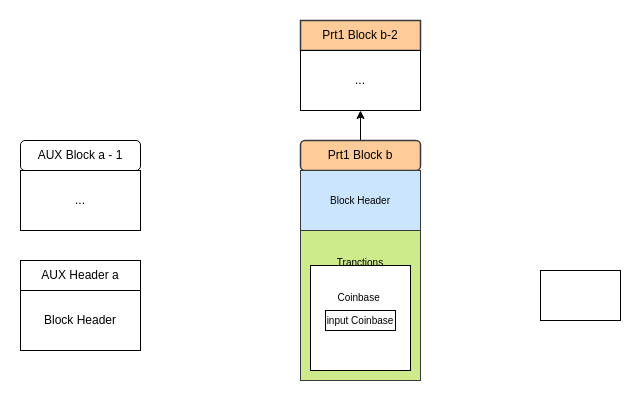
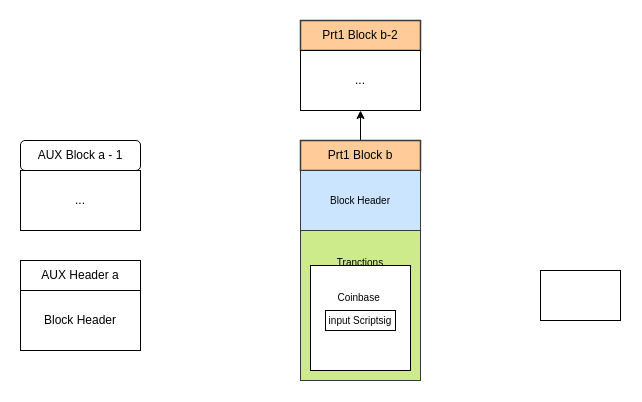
node "Prt1 Block b": shape rounded rectangle -> rectangle
node "input Coinbase": label "input Coinbase" -> "input Scriptsig"
